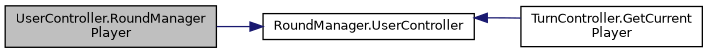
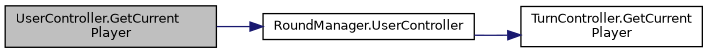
edge "TurnController.GetCurrent Player" -> "RoundManager.UserController": reversed
node "UserController.RoundManager Player": label "UserController.RoundManager Player" -> "UserController.GetCurrent Player"
